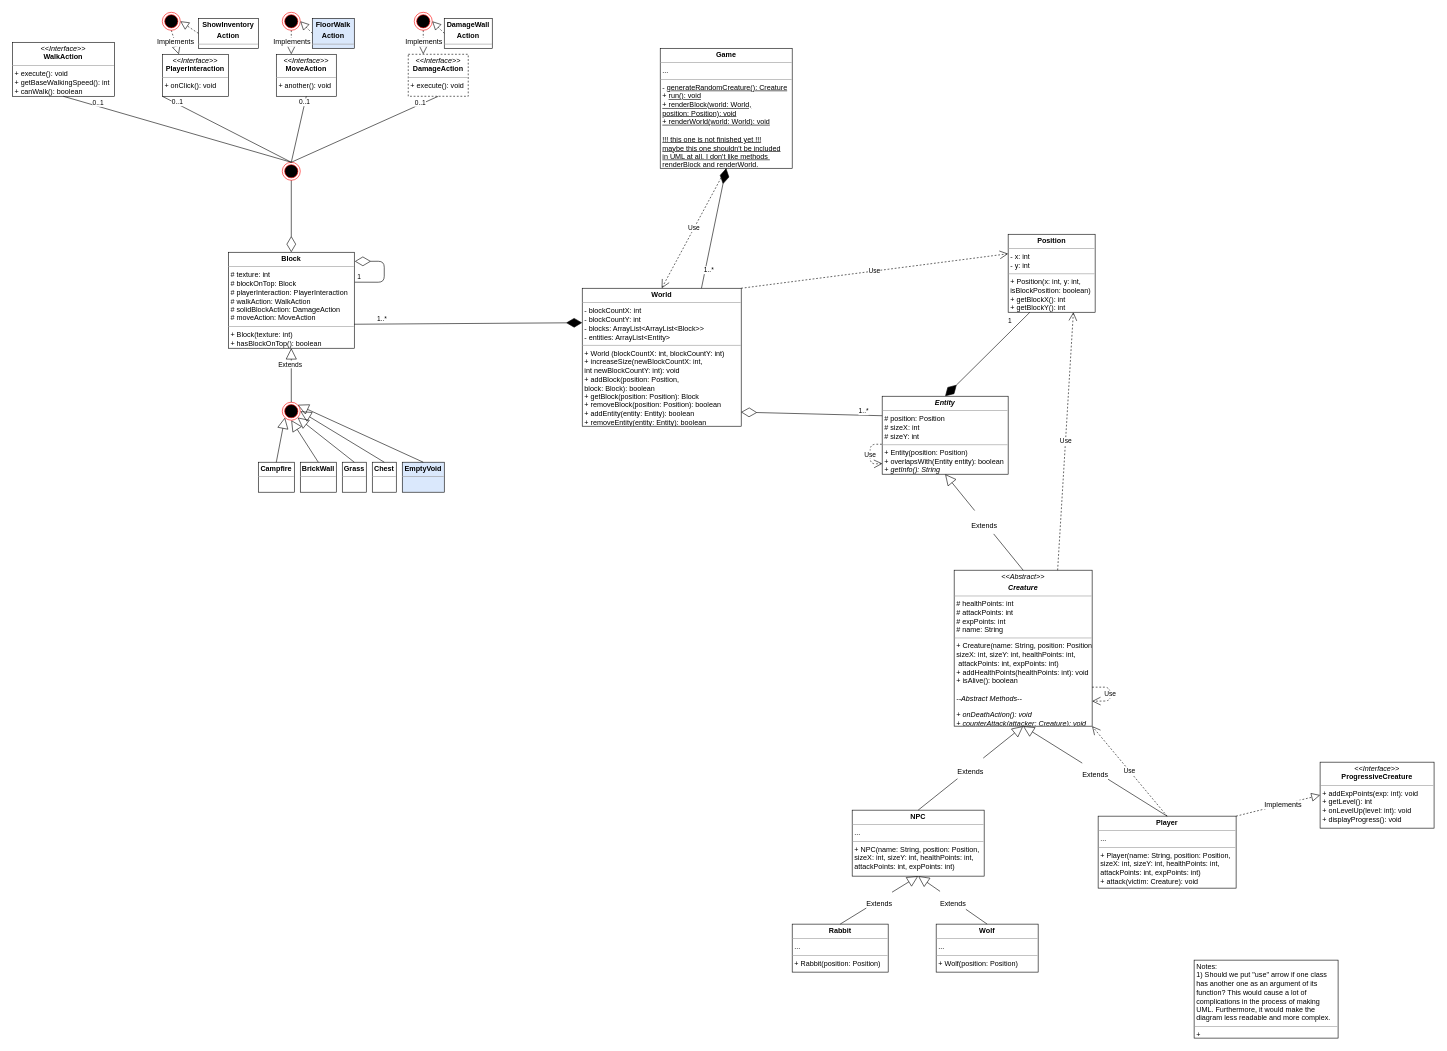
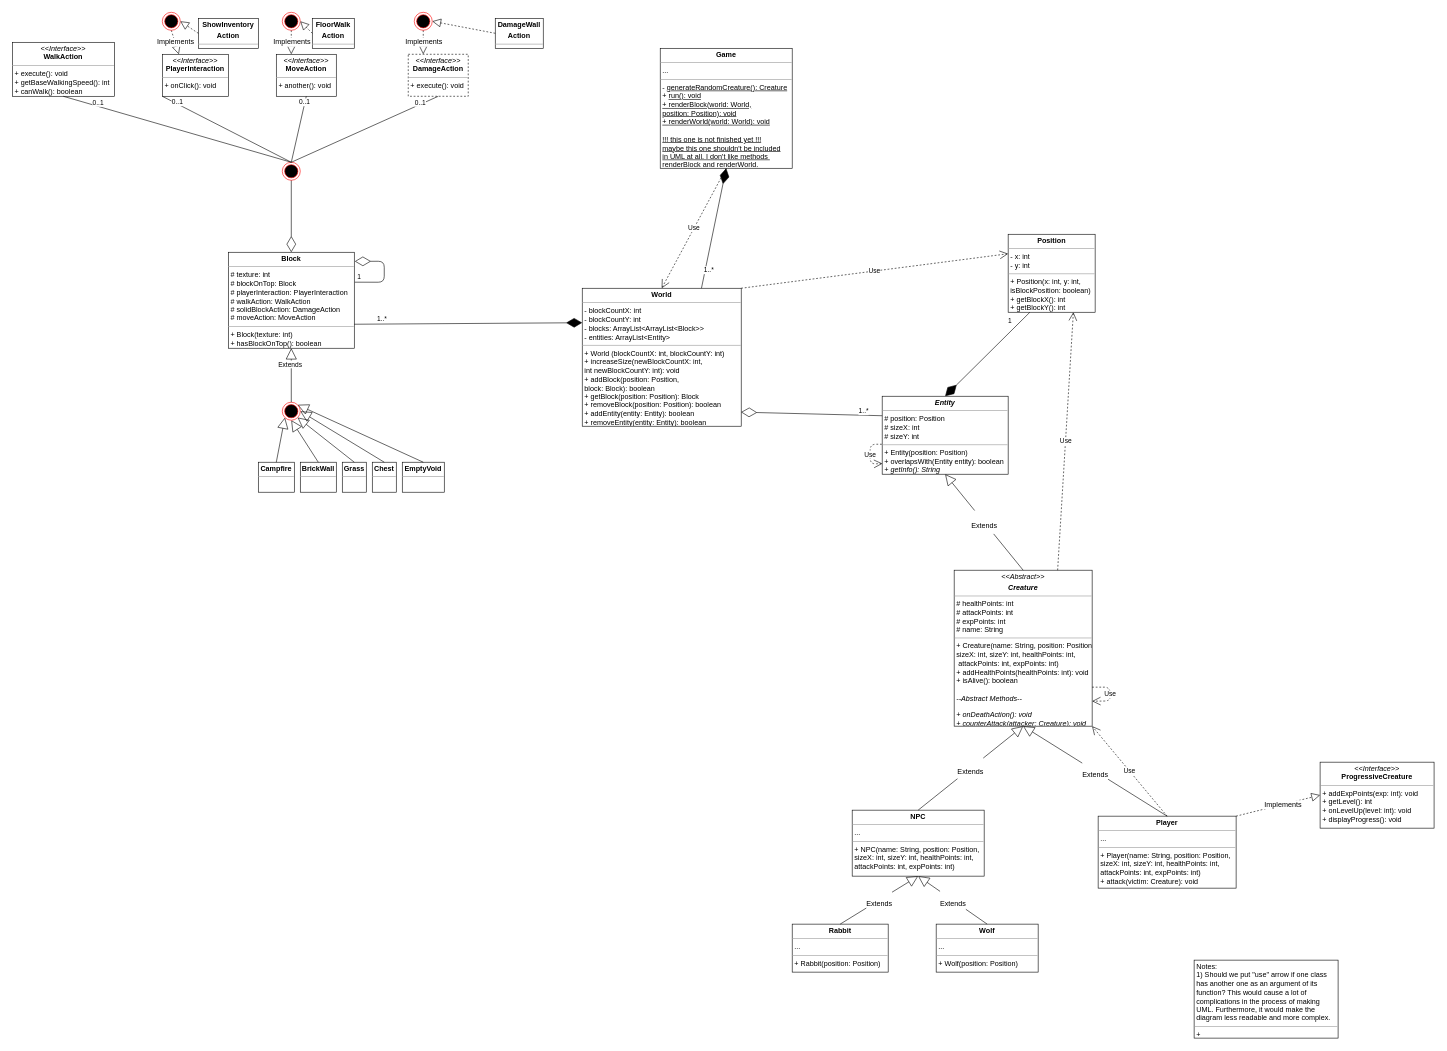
node "FloorWalk Action": fillcolor #dae8fc -> #ffffff
node "DamageWall Action": moved (468, 33) -> (519, 33)
node "EmptyVoid": fillcolor #dae8fc -> #ffffff
